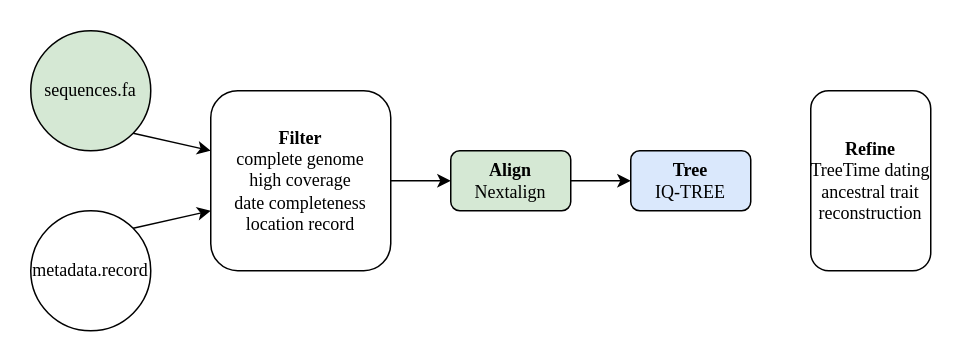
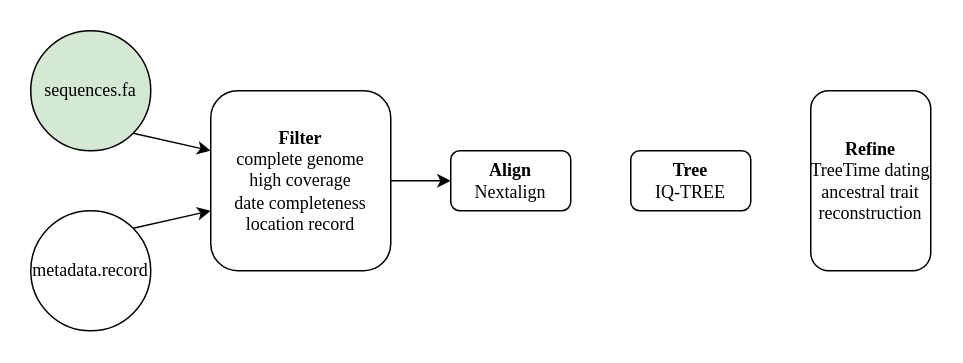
node "Align Nextalign": fillcolor #d5e8d4 -> #ffffff
edge "Align Nextalign" -> "Tree IQ-TREE": removed
node "Tree IQ-TREE": fillcolor #dae8fc -> #ffffff
